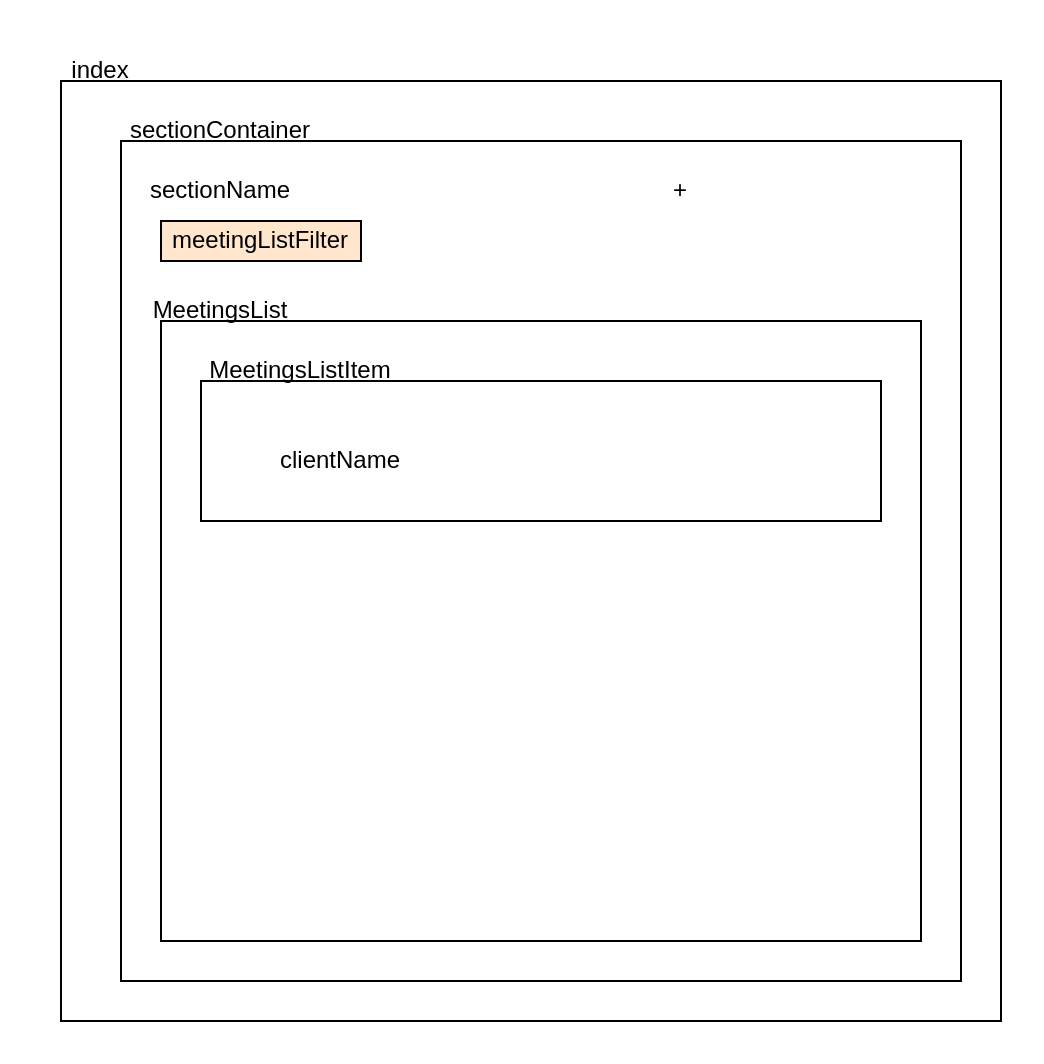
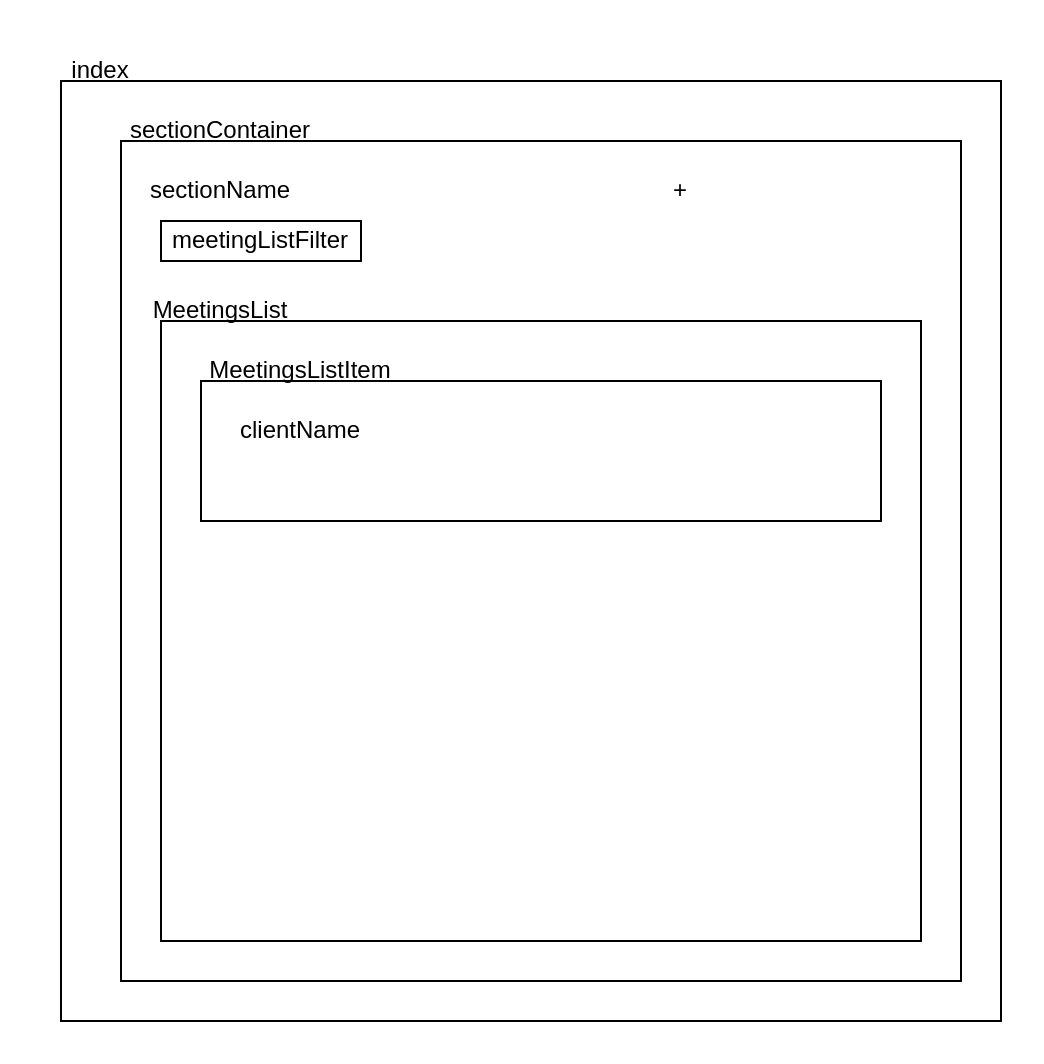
node "meetingListFilter": fillcolor #ffe6cc -> #ffffff
node "clientName": moved (341, 461) -> (301, 431)
